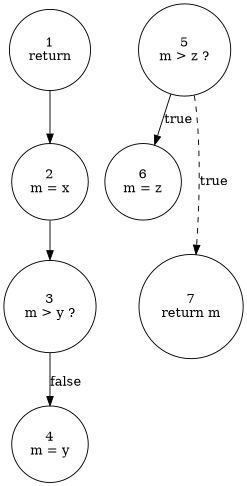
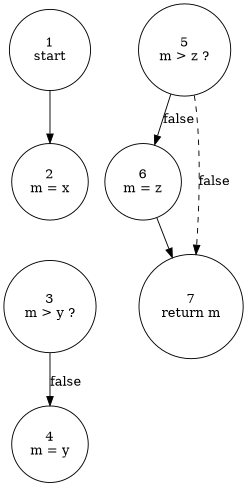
node "1 return": label "1 return" -> "1 start"
edge "5 m > z ?" -> "6 m = z": label "true" -> "false"
edge "5 m > z ?" -> "7 return m": label "true" -> "false"
edge "6 m = z" -> "7 return m": added
edge "2 m = x" -> "3 m > y ?": removed
